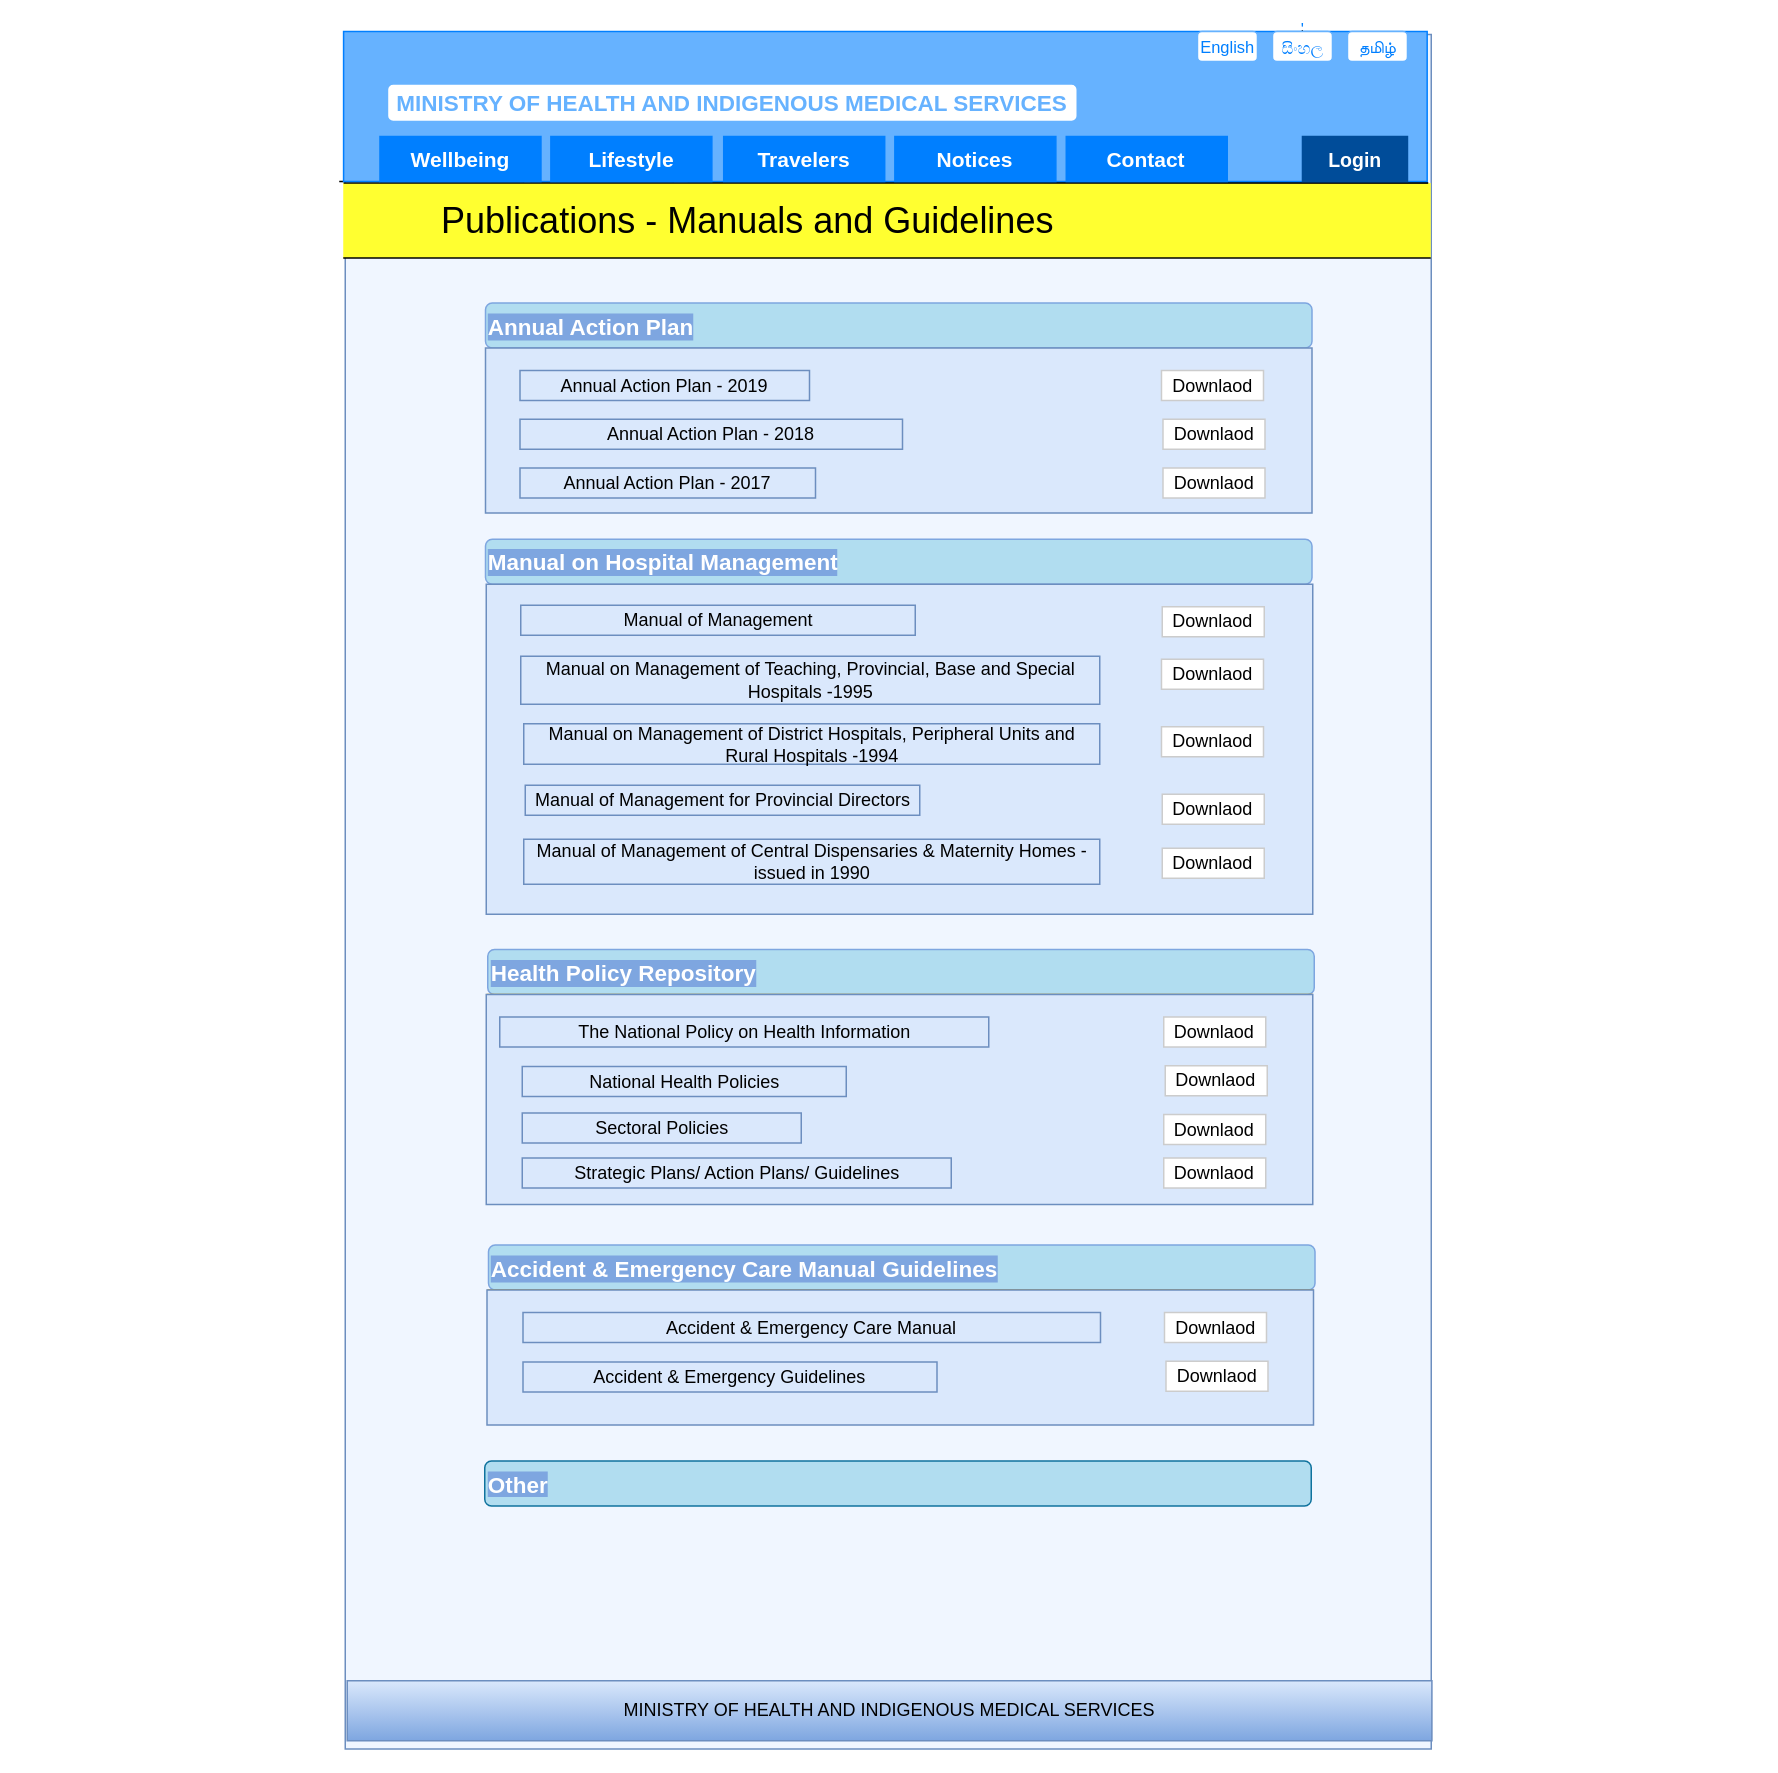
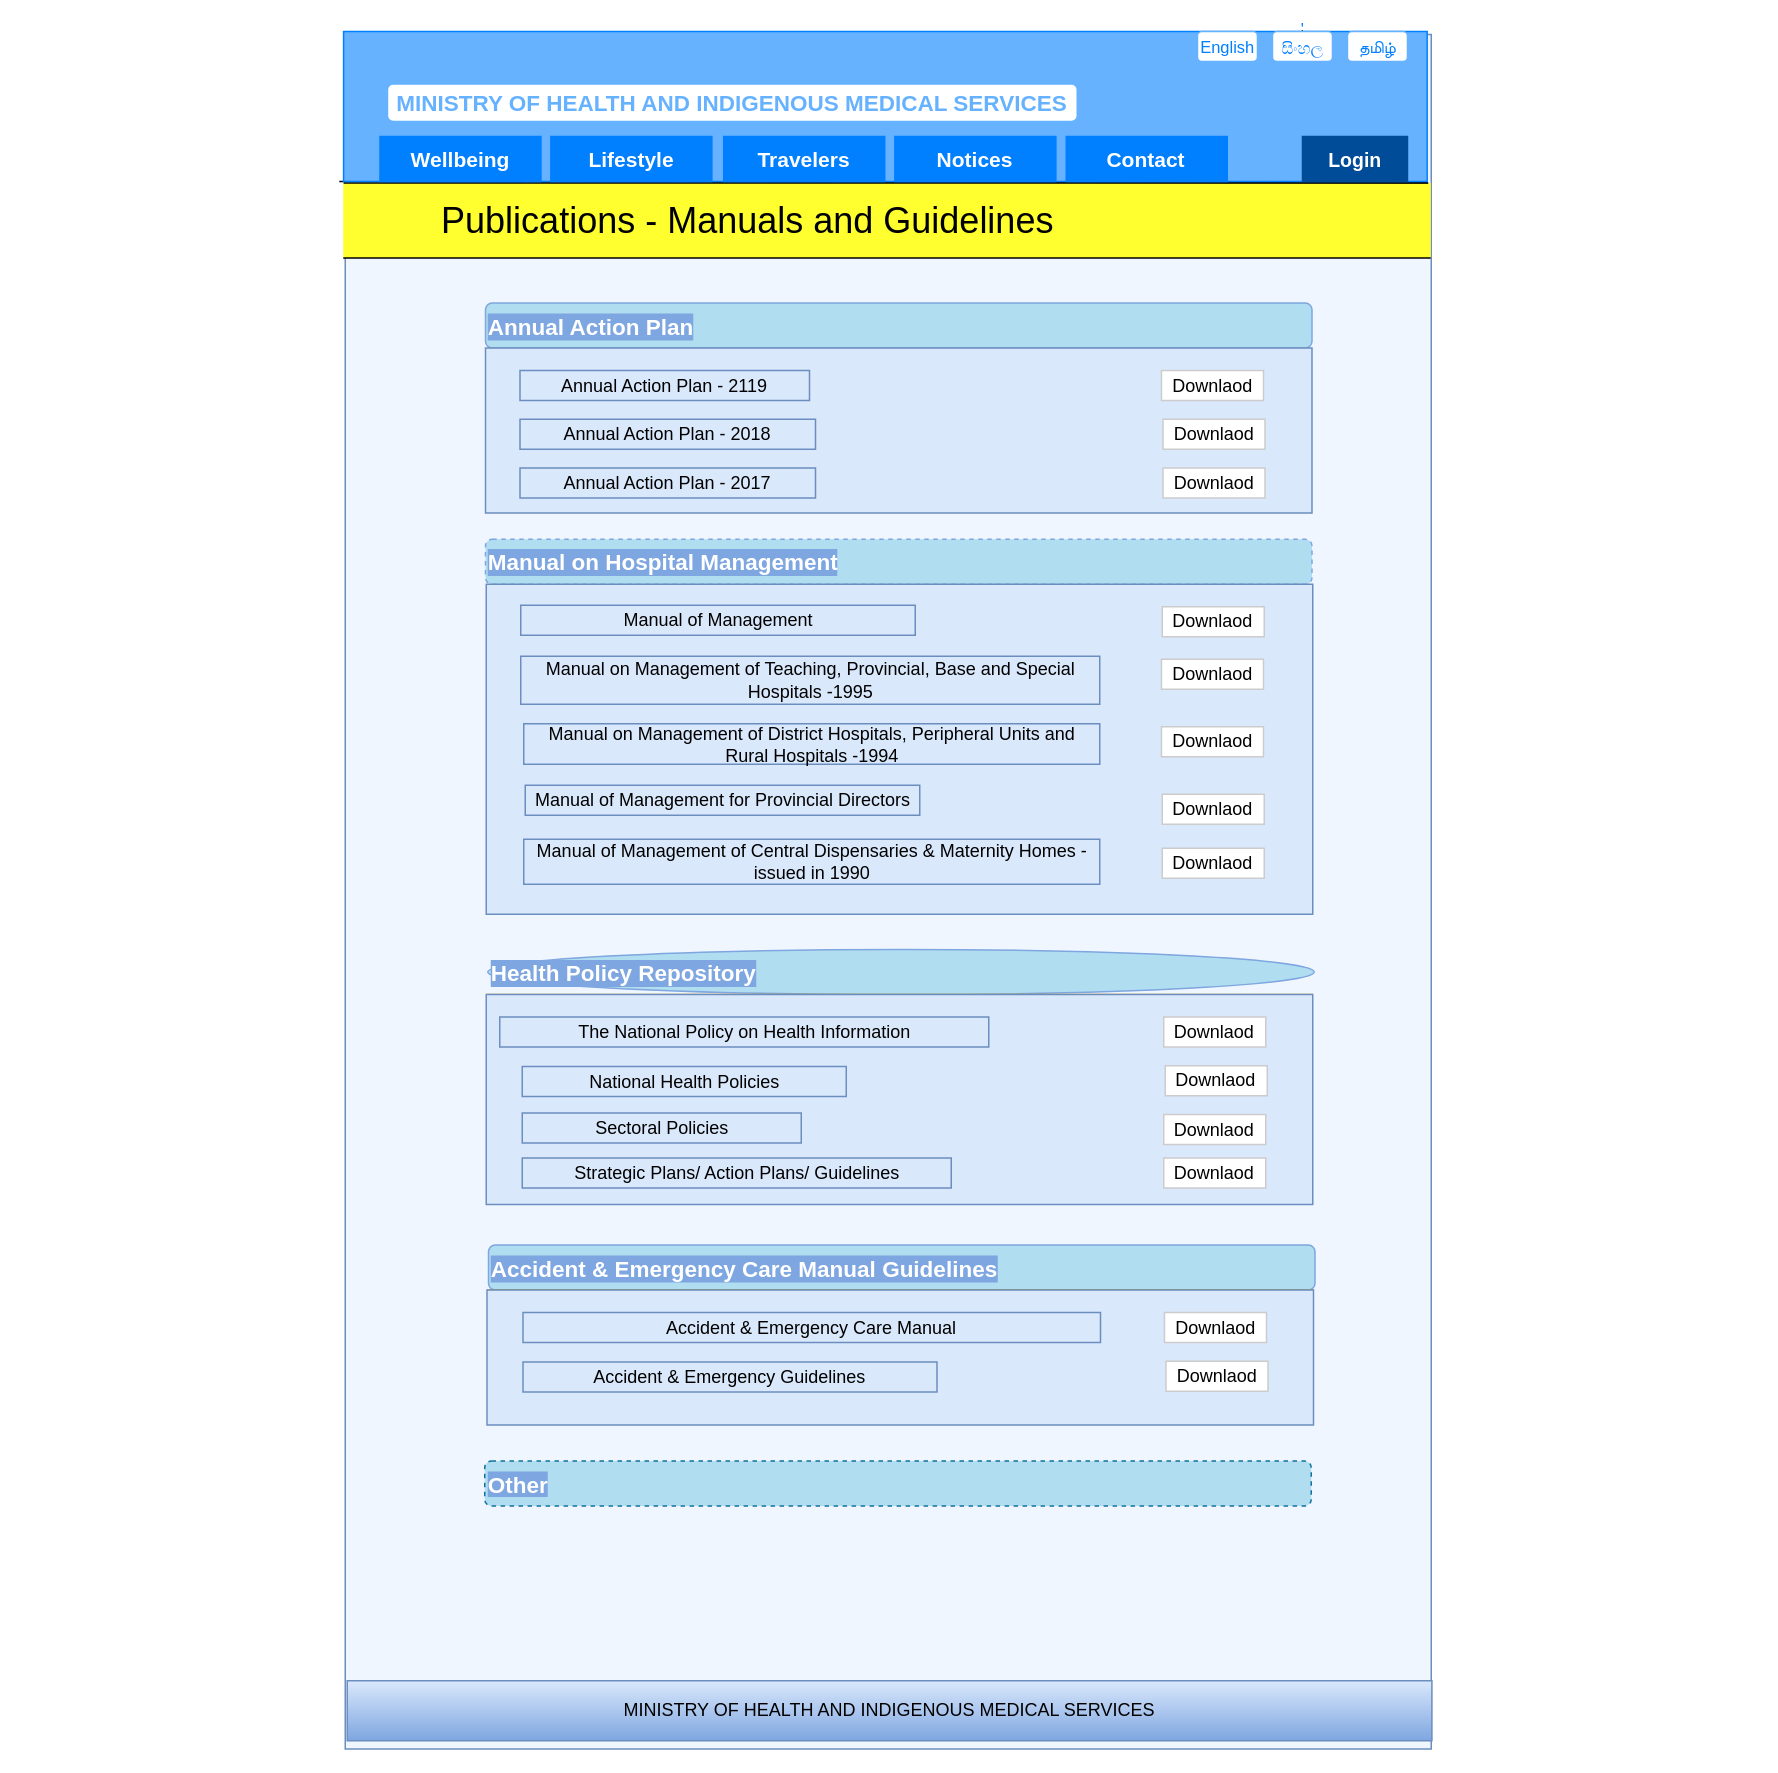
node "Annual Action Plan - 2019": label "Annual Action Plan - 2019" -> "Annual Action Plan - 2119"
node "Annual Action Plan - 2018": size 383x30 -> 296x30
node "Manual on Hospital Management": style solid -> dashed
node "Health Policy Repository": shape rounded rectangle -> ellipse
node "Other": style solid -> dashed
